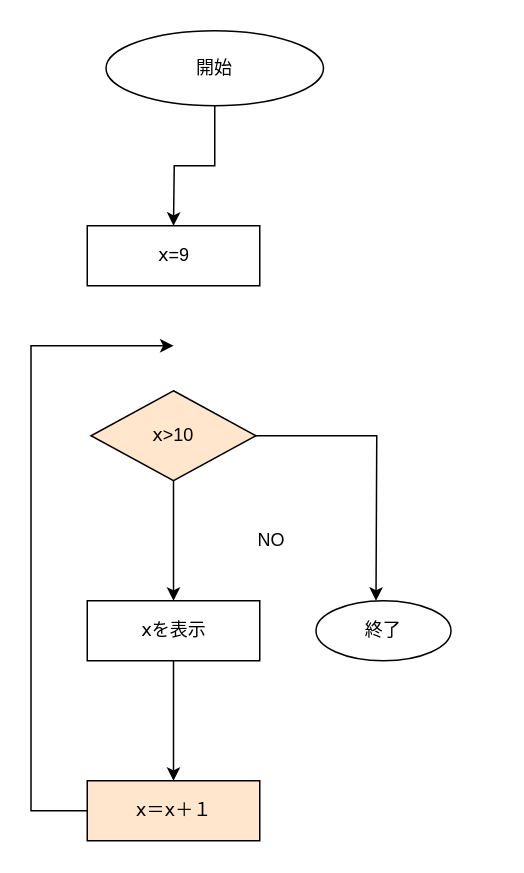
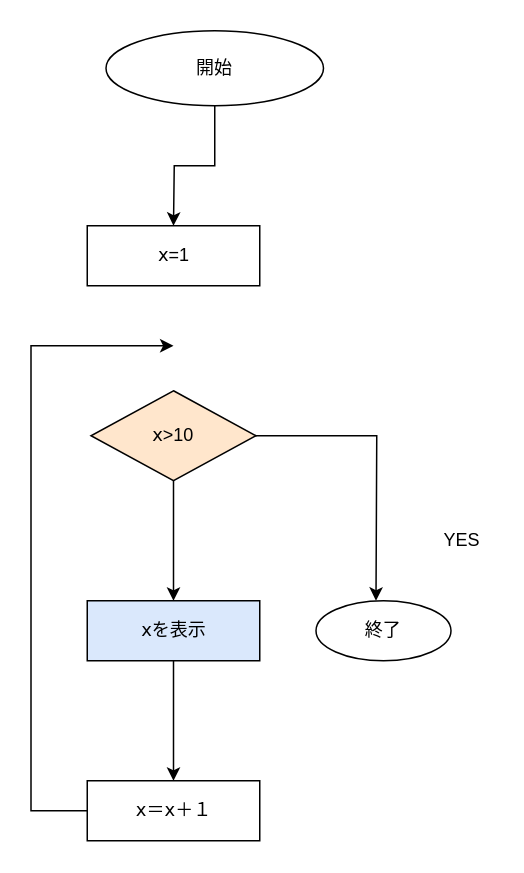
node "ⅹ=9": label "ⅹ=9" -> "ⅹ=1"
node "NO": removed
node "YES": added
node "ⅹを表示": fillcolor #ffffff -> #dae8fc
node "ⅹ＝ⅹ＋１": fillcolor #ffe6cc -> #ffffff
